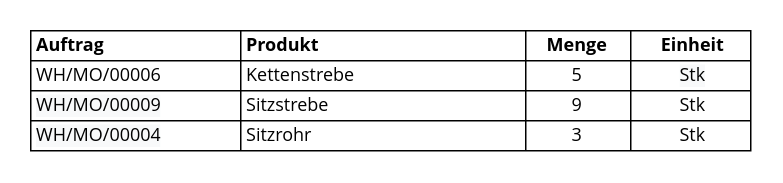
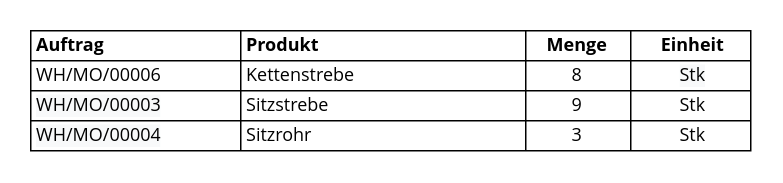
node "5": label "5" -> "8"
node "WH/MO/00009": label "WH/MO/00009" -> "WH/MO/00003"
